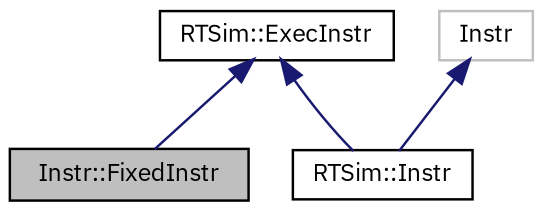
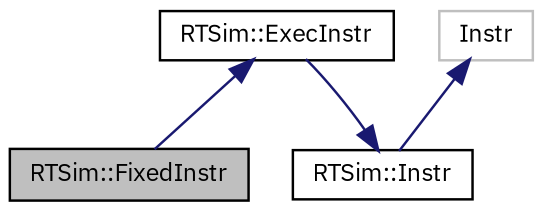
edge "RTSim::Instr" -> "RTSim::ExecInstr": reversed
node "Instr::FixedInstr": label "Instr::FixedInstr" -> "RTSim::FixedInstr"
